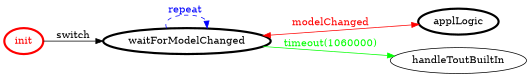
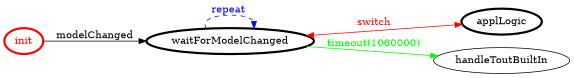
edge "applLogic" -- "waitForModelChanged": label "modelChanged" -> "switch"
edge "init" -> "waitForModelChanged": label "switch" -> "modelChanged"
